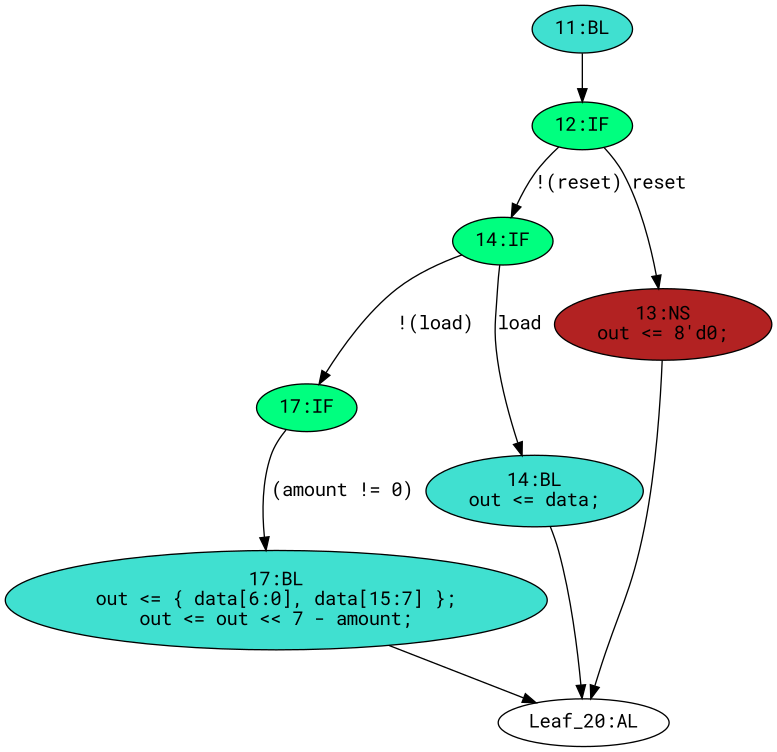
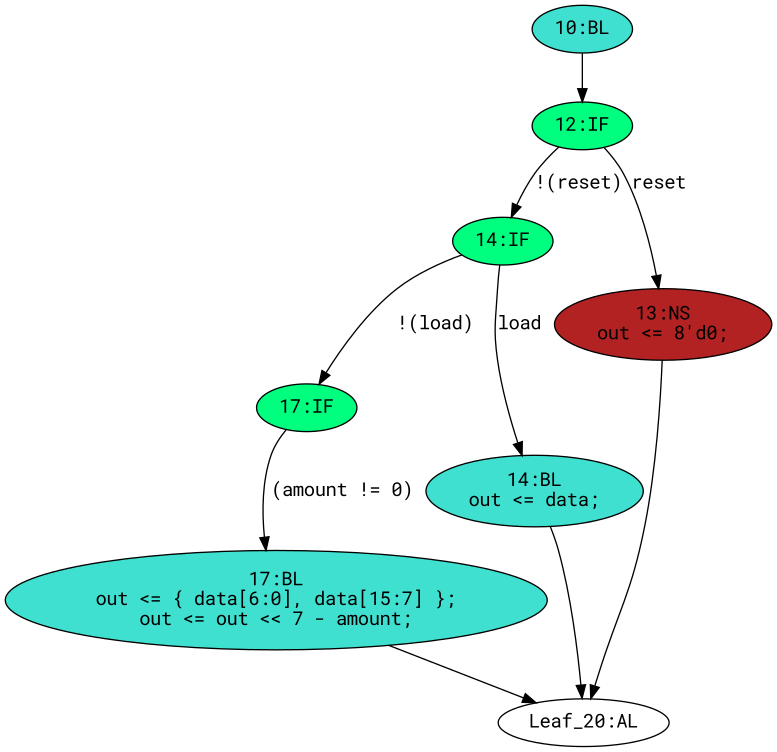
node "11:BL": label "11:BL" -> "10:BL"
